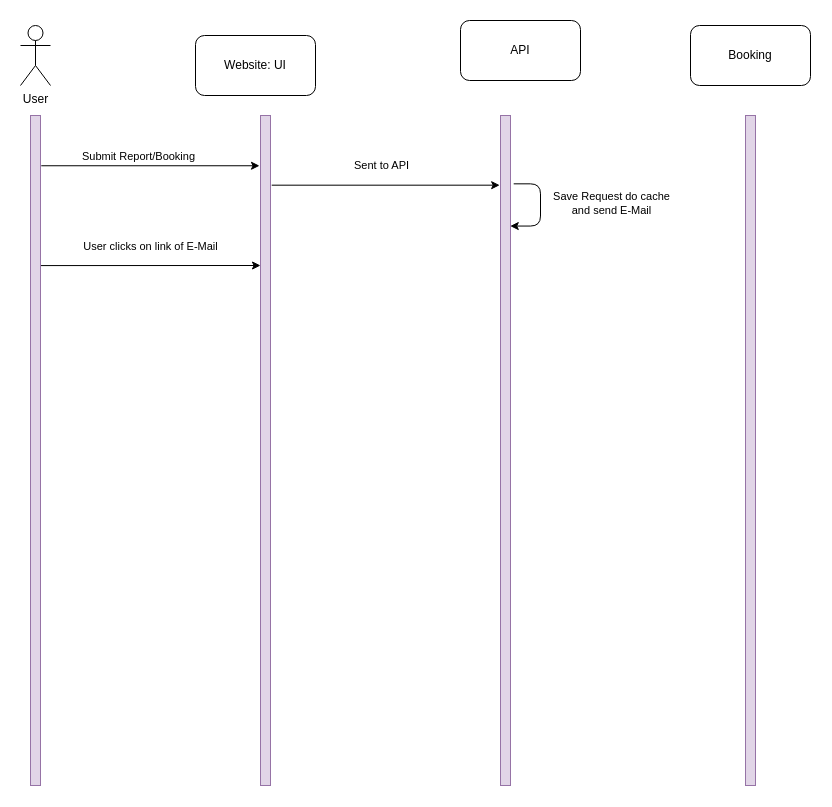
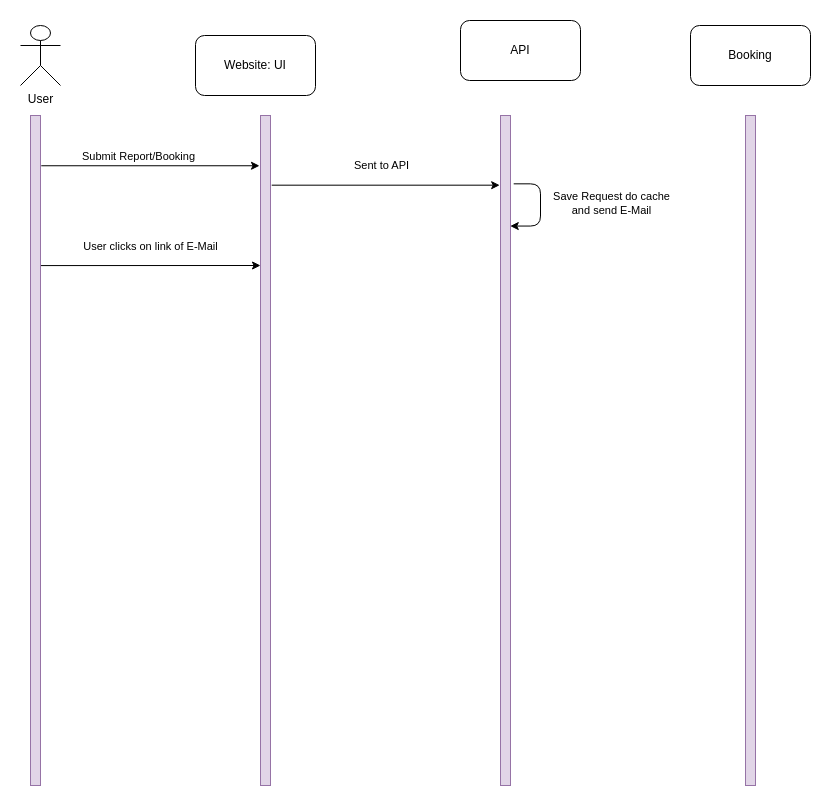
node "User": size 30x60 -> 40x60
